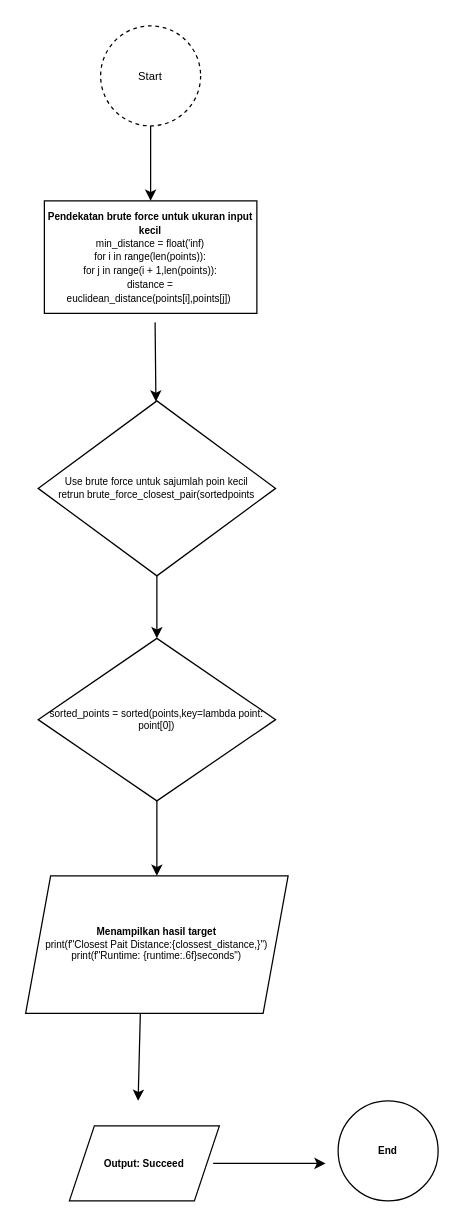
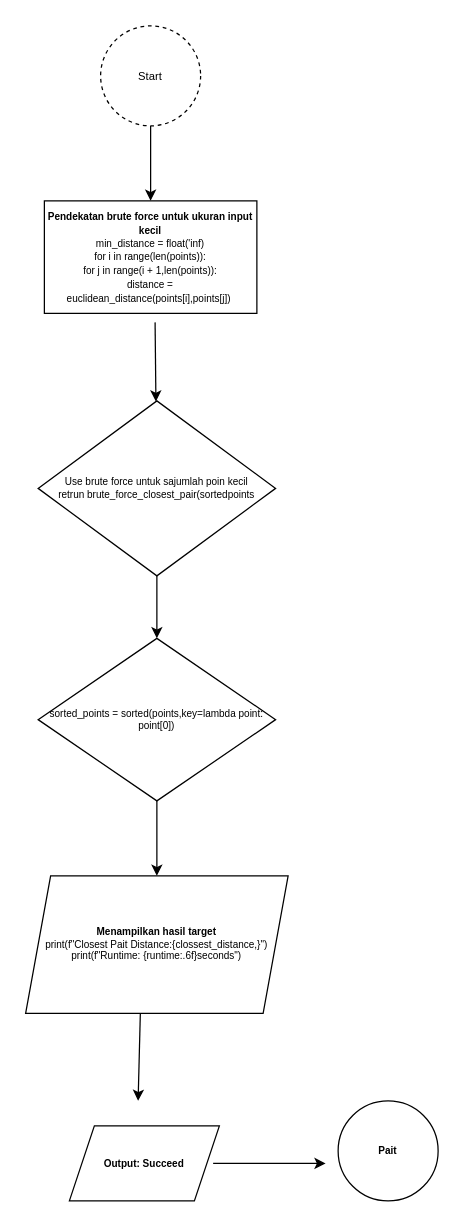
node "End": label "End" -> "Pait"
